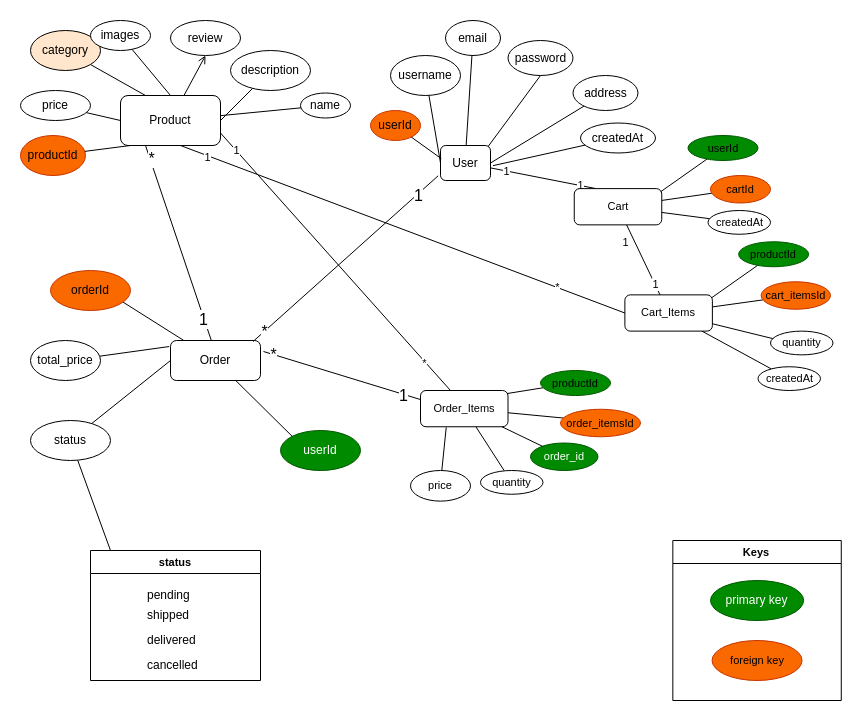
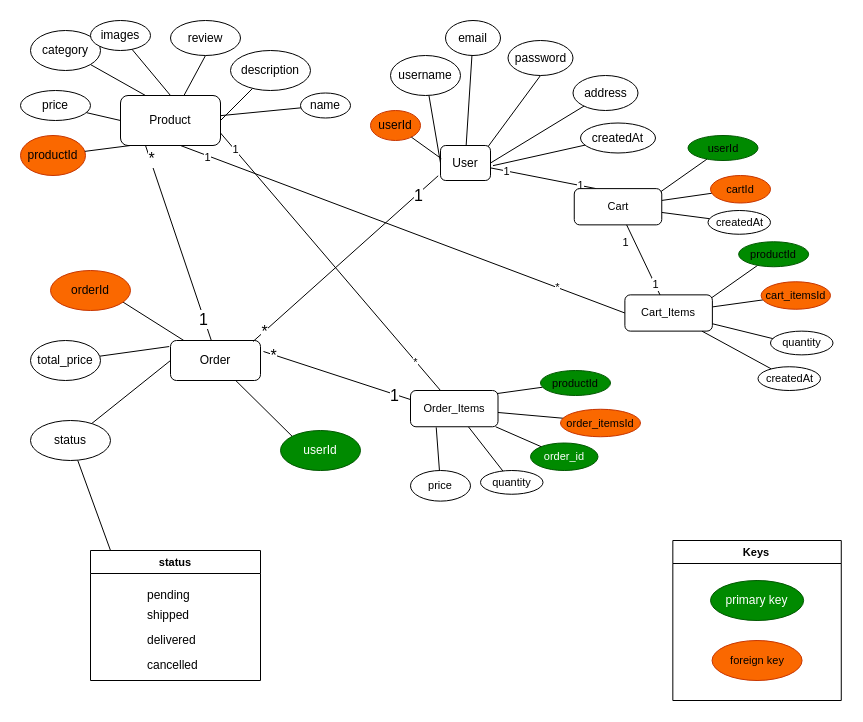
node "category": fillcolor #ffe6cc -> #ffffff
edge "Product" -> "review": arrowhead open -> none
node "Order_Items": moved (464, 409) -> (454, 409)
